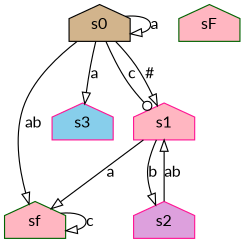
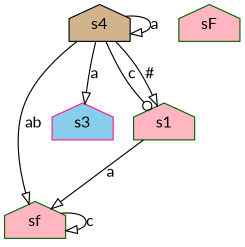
node "s0": label "s0" -> "s4"
node "s1": color deeppink -> darkgreen
node "s2": removed
